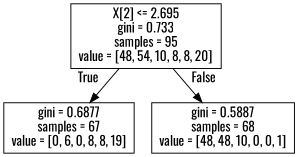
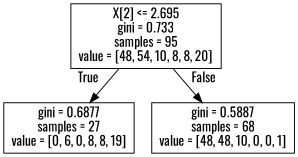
node "gini = 0.6877 samples = 67 value = [0, 6, 0, 8, 8, 19]": label "gini = 0.6877 samples = 67 value = [0, 6, 0, 8, 8, 19]" -> "gini = 0.6877 samples = 27 value = [0, 6, 0, 8, 8, 19]"
